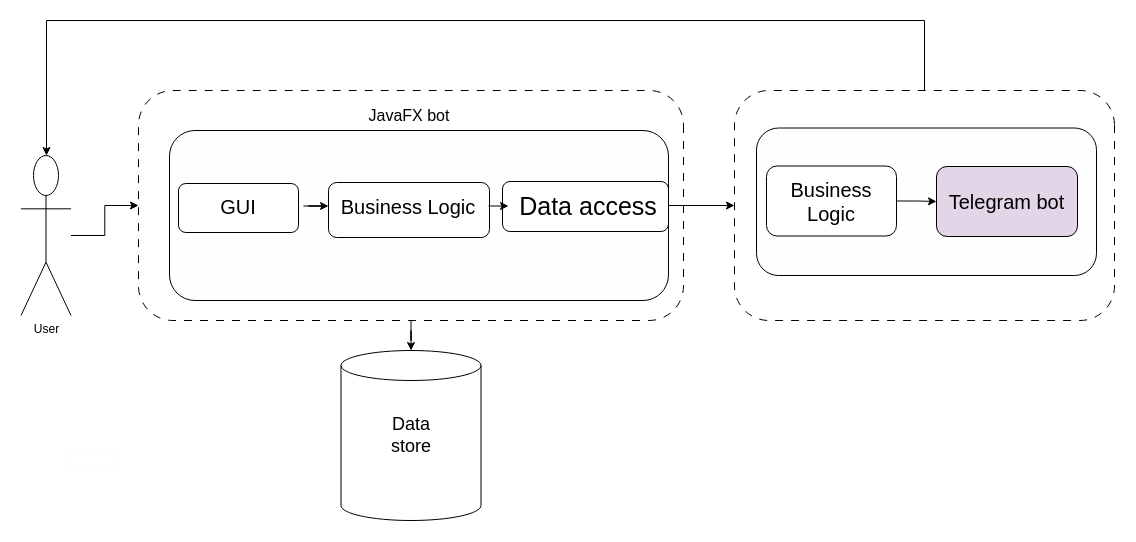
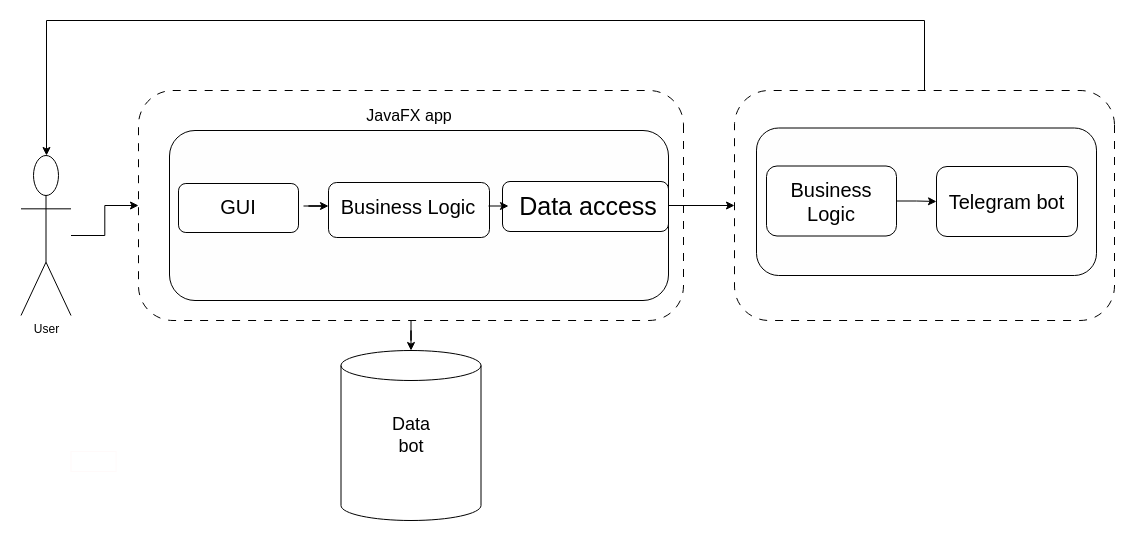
node "JavaFX bot": label "JavaFX bot" -> "JavaFX app"
node "Telegram bot": fillcolor #e1d5e7 -> #ffffff
node "Data store": label "Data store" -> "Data bot"
